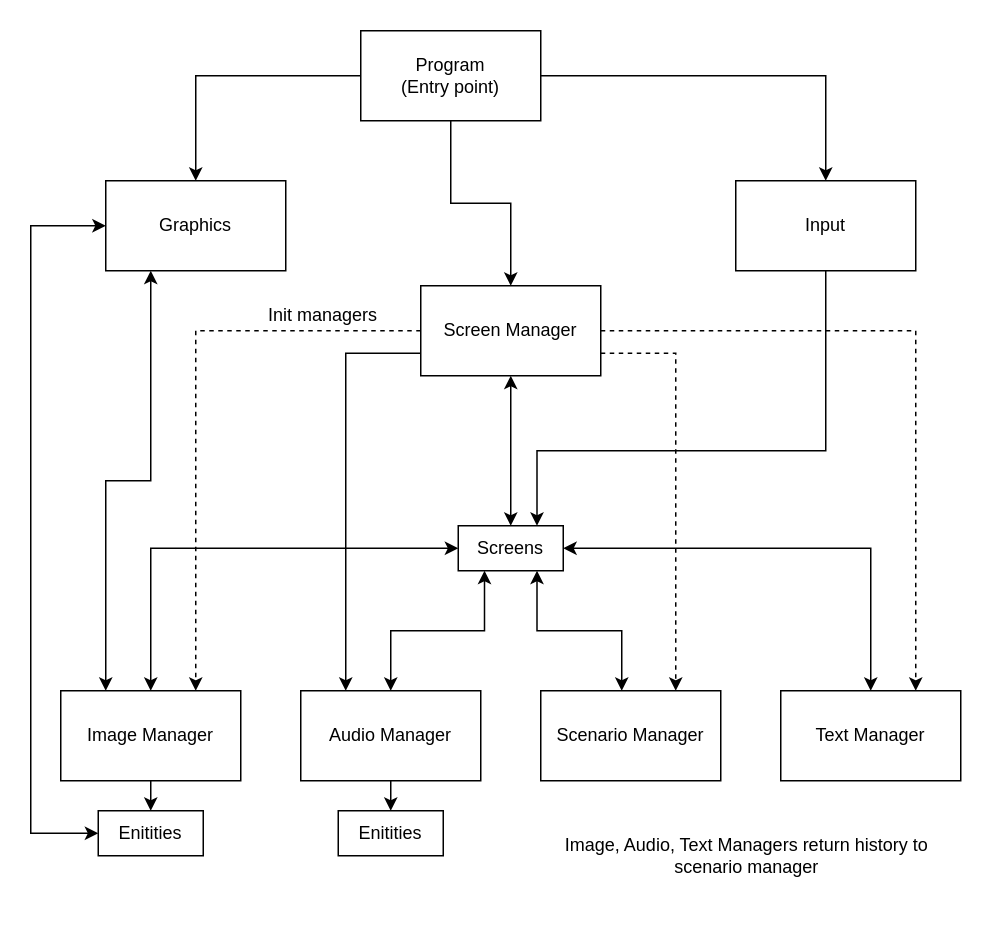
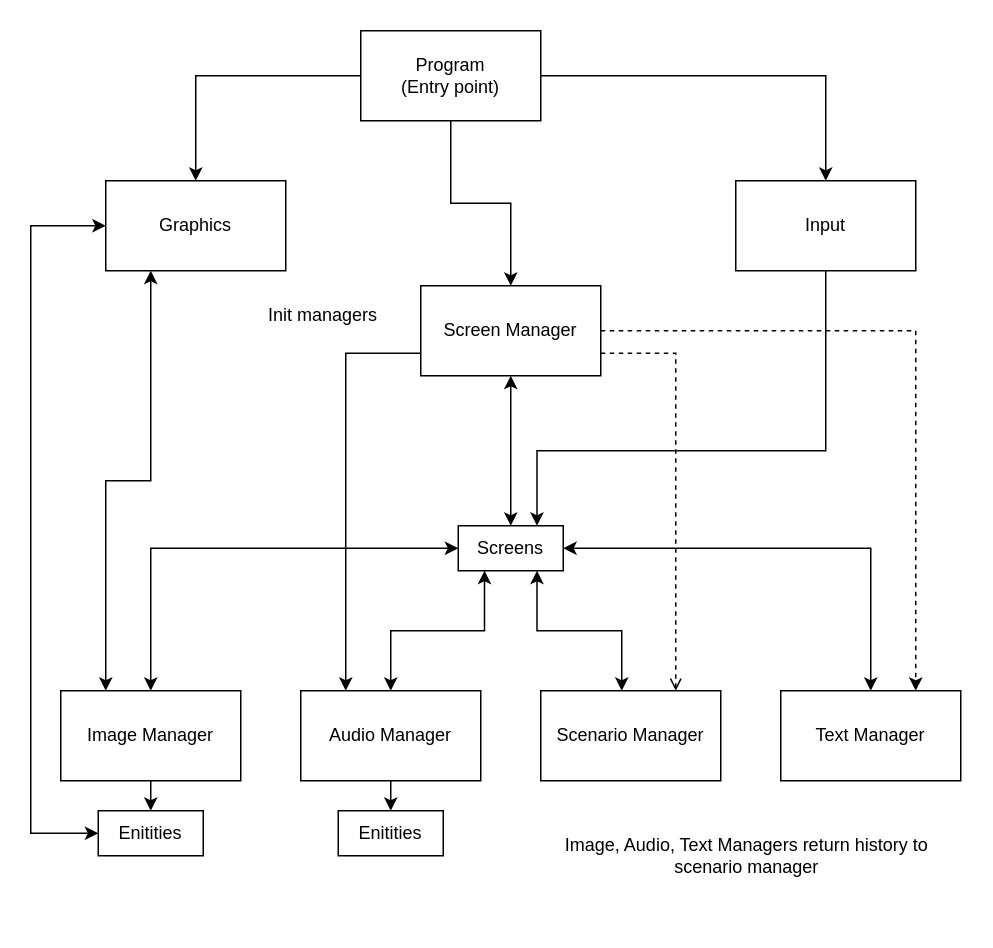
edge "Screen Manager" -> "Image Manager": removed
edge "Screen Manager" -> "Scenario Manager": arrowhead classic -> open
